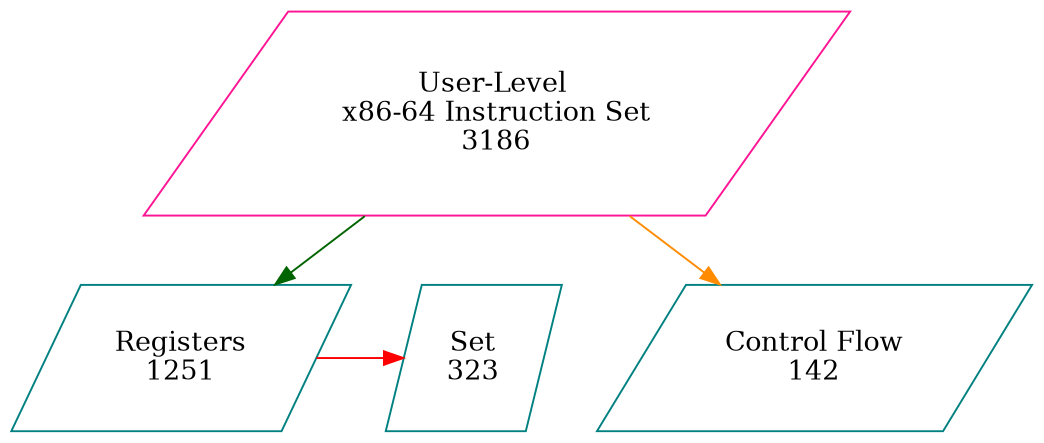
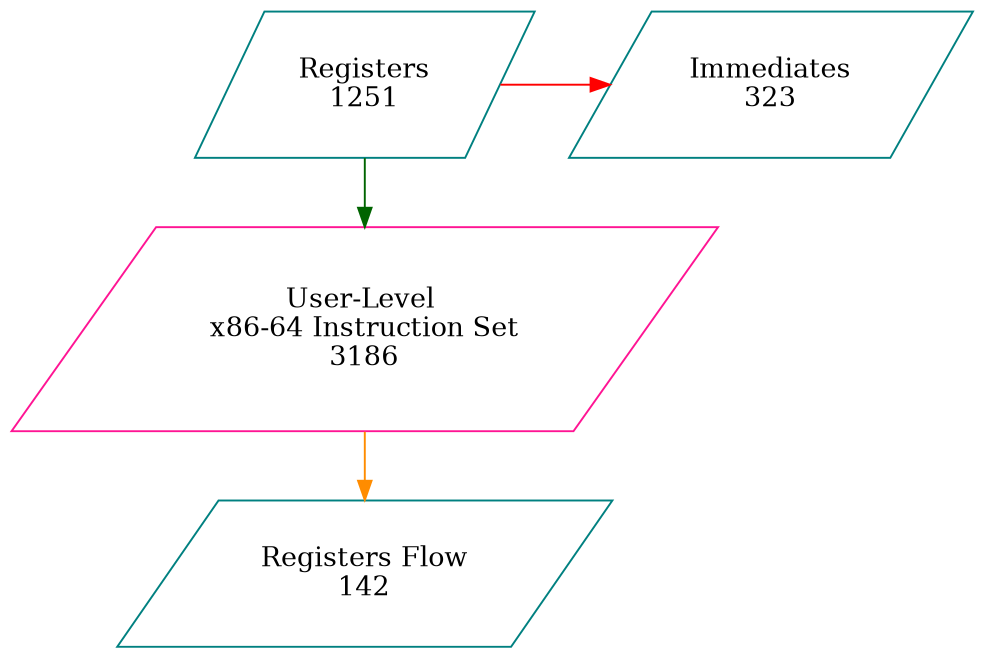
edge "User-Level x86-64 Instruction Set 3186" -> "Registers 1251": reversed
node "Set 323": label "Set 323" -> "Immediates 323"
node "Control Flow 142": label "Control Flow 142" -> "Registers Flow 142"
